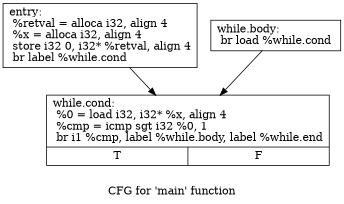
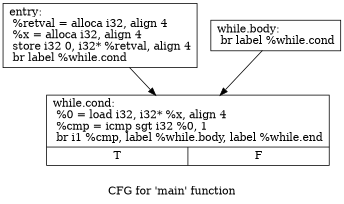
node "while.body:": text "br load %while.cond" -> "br label %while.cond"
